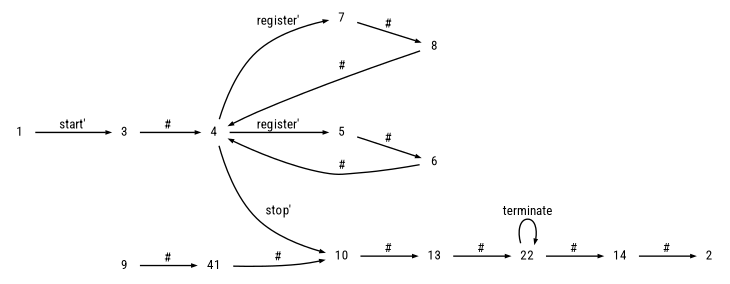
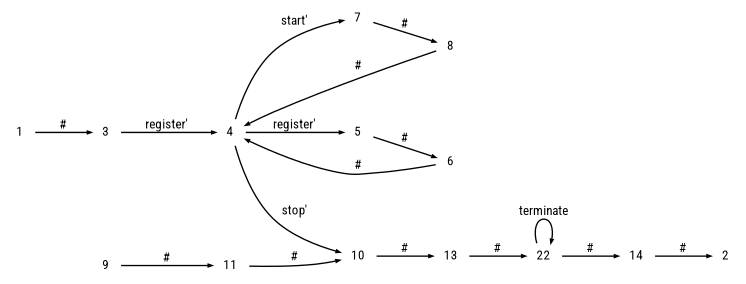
edge "4" -> "7": label "register'" -> "start'"
edge "1" -> "3": label "start'" -> "#"
edge "3" -> "4": label "#" -> "register'"
node "41": label "41" -> "11"
